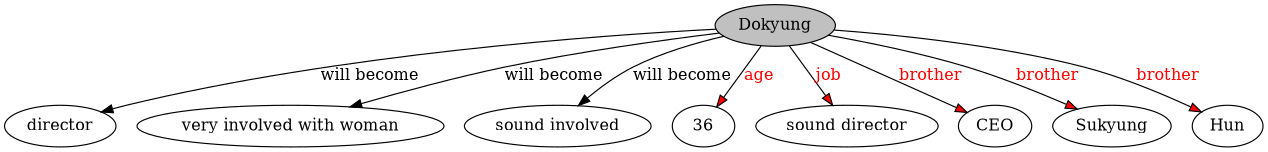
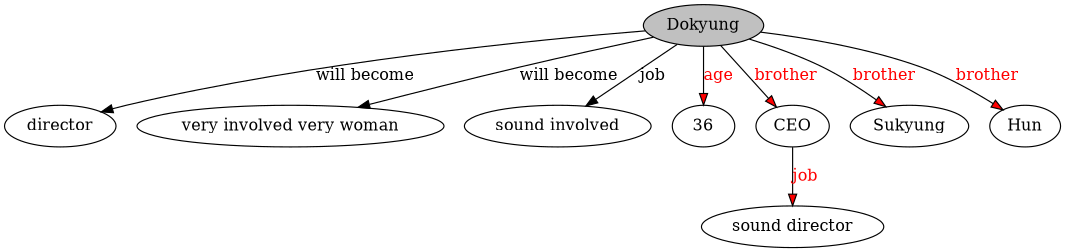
edge "Dokyung" -> "sound director": now "CEO" -> "sound director"
edge "Dokyung" -> "sound involved": label "will become" -> "job"
node "very involved with woman": label "very involved with woman" -> "very involved very woman"
